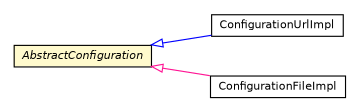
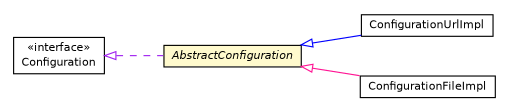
node "Configuration": added
